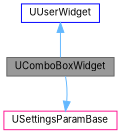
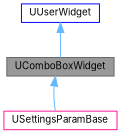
edge "UComboBoxWidget" -> "USettingsParamBase": reversed
